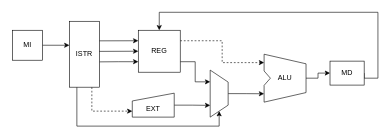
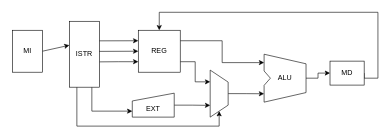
node "MI": size 30x30 -> 30x42
edge "REG" -> "ALU": style dashed -> solid
edge "ISTR" -> "EXT": style dashed -> solid
